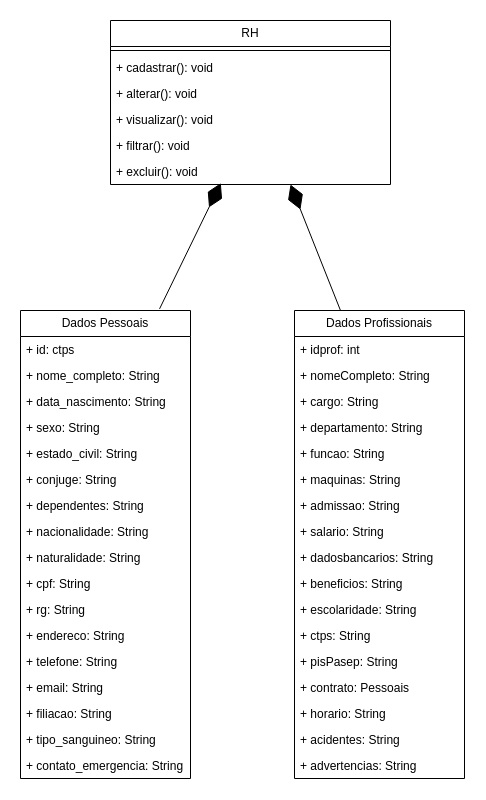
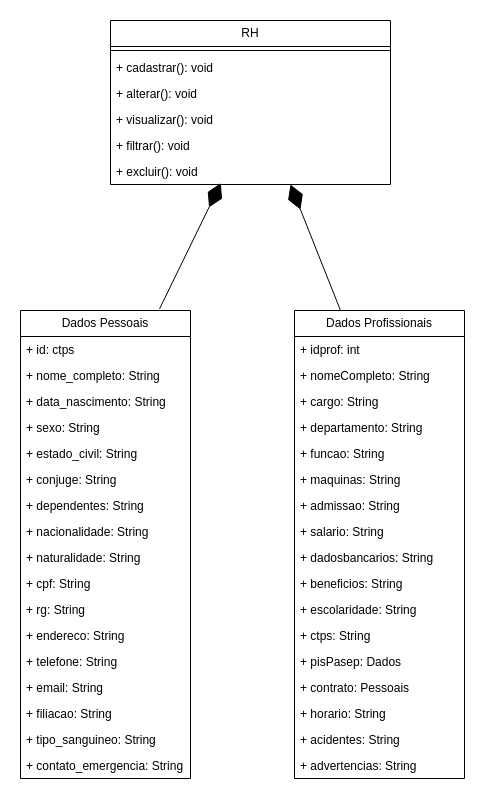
node "+ pisPasep: String": label "+ pisPasep: String" -> "+ pisPasep: Dados"
